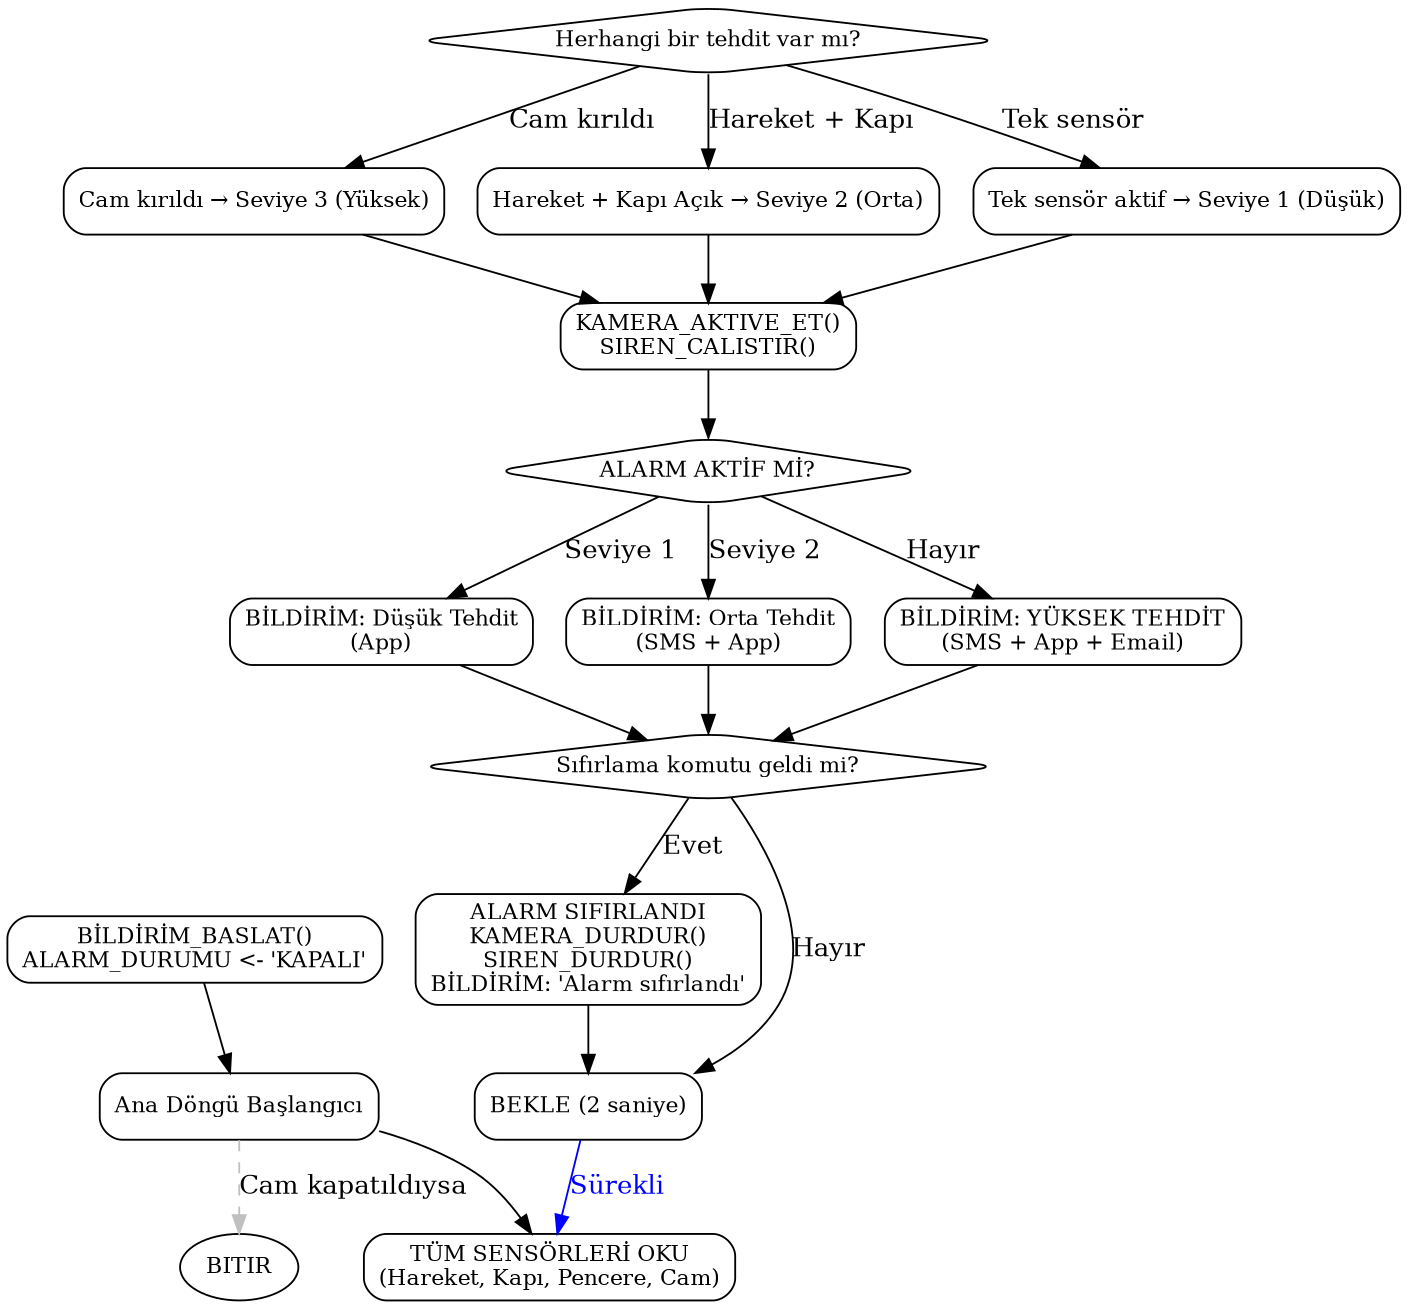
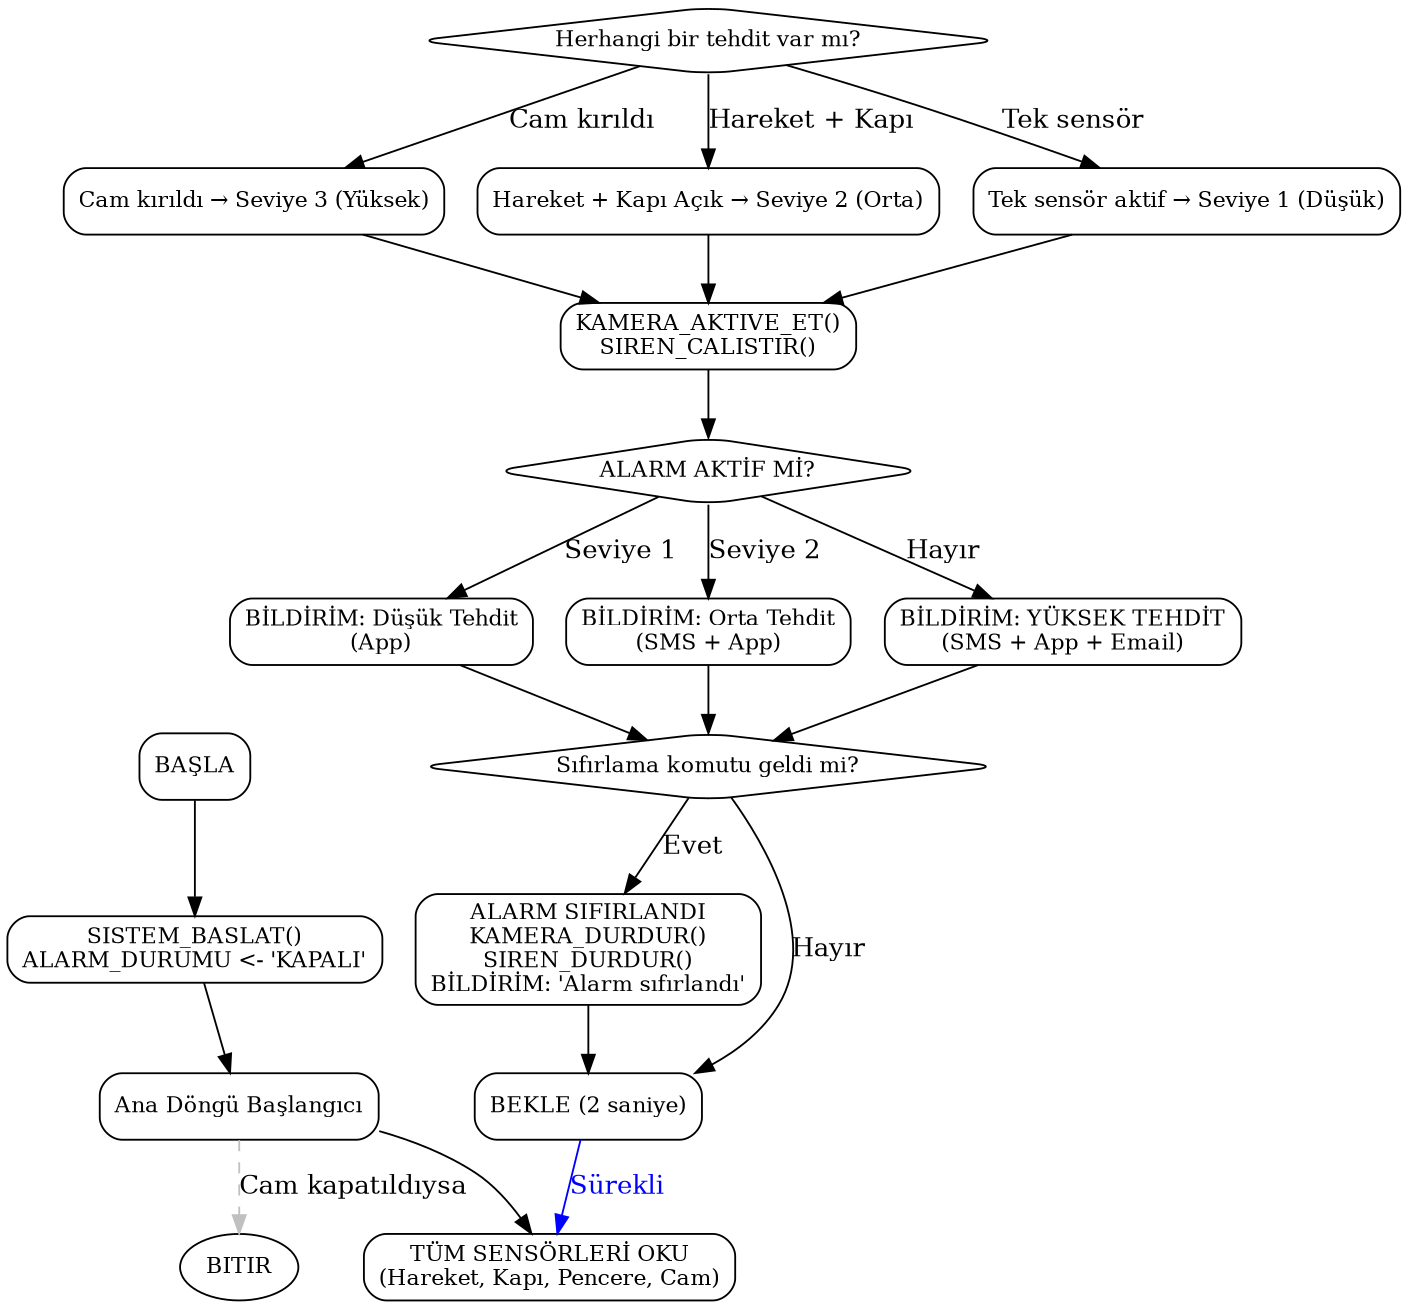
node "BAŞLA": added
node "BİLDİRİM_BASLAT() ALARM_DURUMU <- 'KAPALI'": label "BİLDİRİM_BASLAT() ALARM_DURUMU <- 'KAPALI'" -> "SISTEM_BASLAT() ALARM_DURUMU <- 'KAPALI'"
